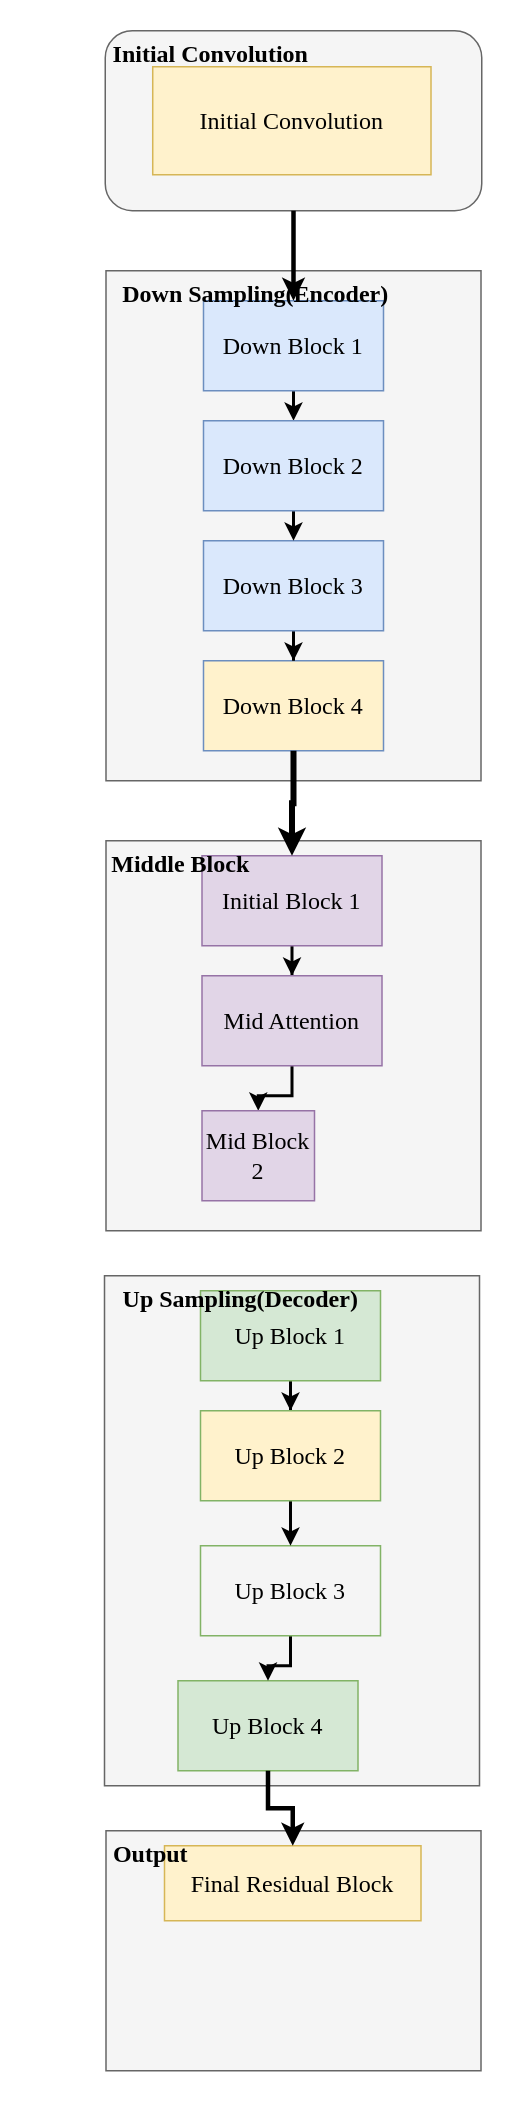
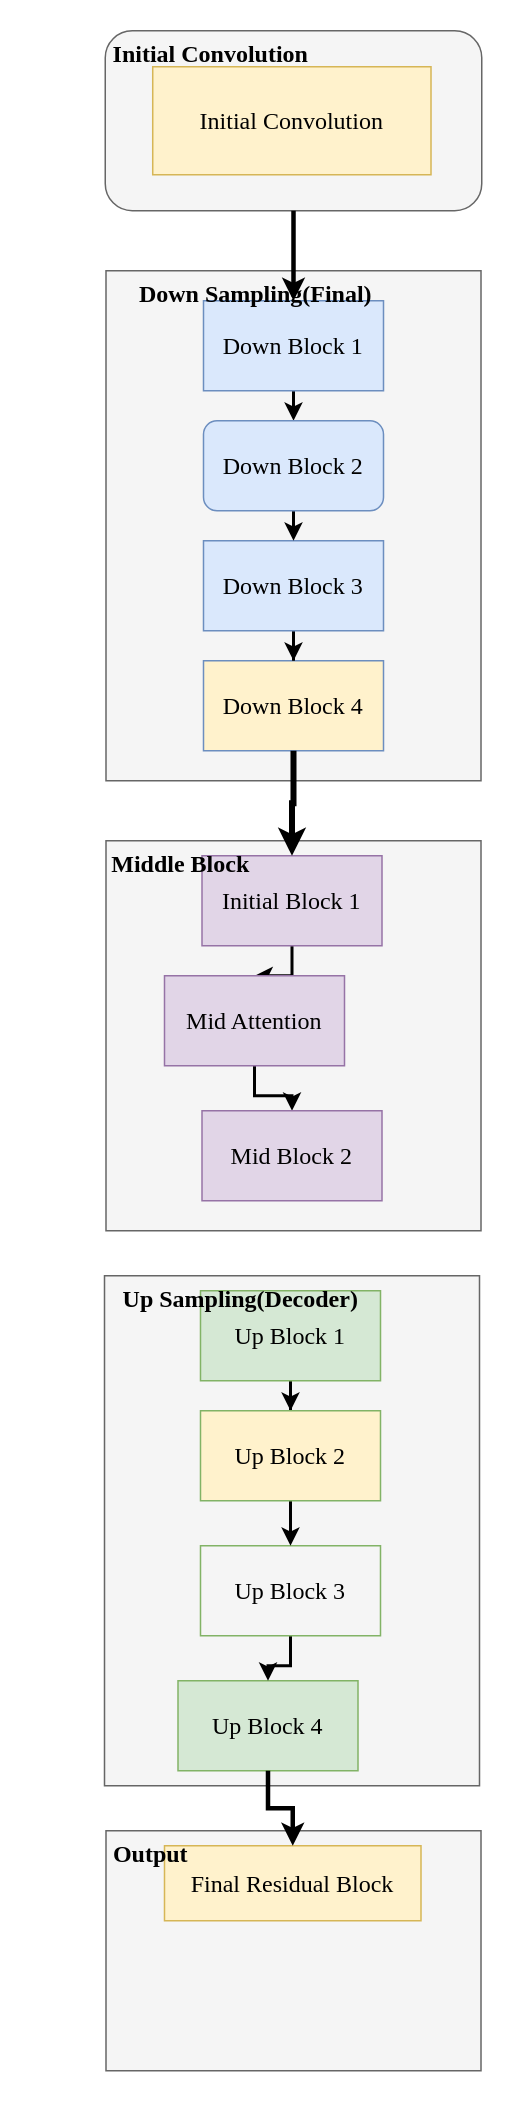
node "Down Sampling(Encoder)": label "Down Sampling(Encoder)" -> "Down Sampling(Final)"
node "Down Block 2": shape rectangle -> rounded rectangle
node "Mid Attention": moved (292, 1021) -> (254, 1021)
node "Mid Block 2": size 113x90 -> 180x90
